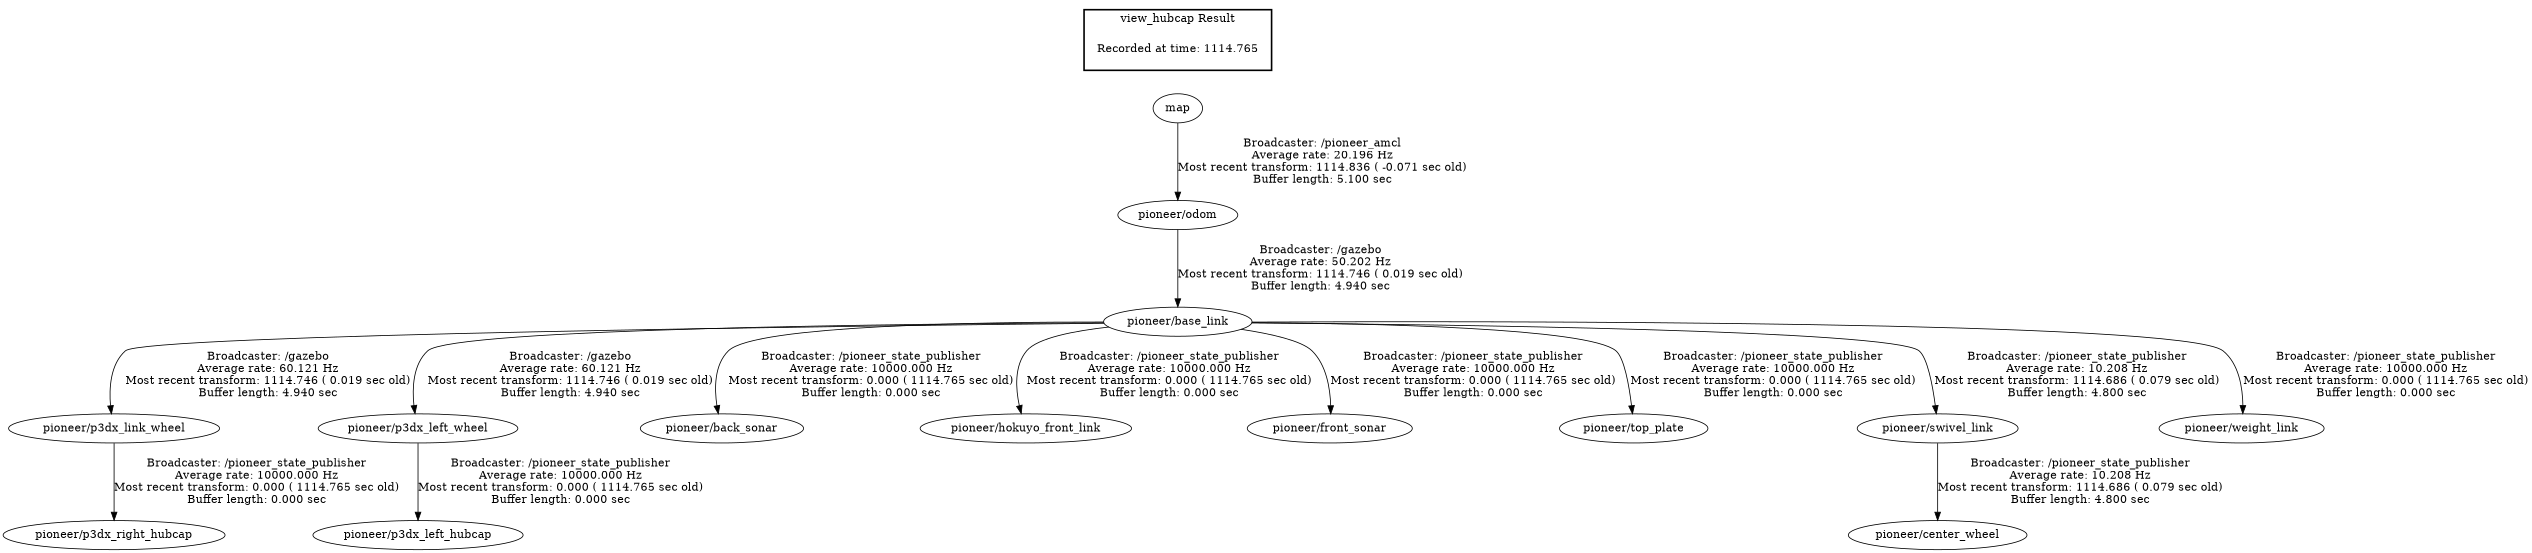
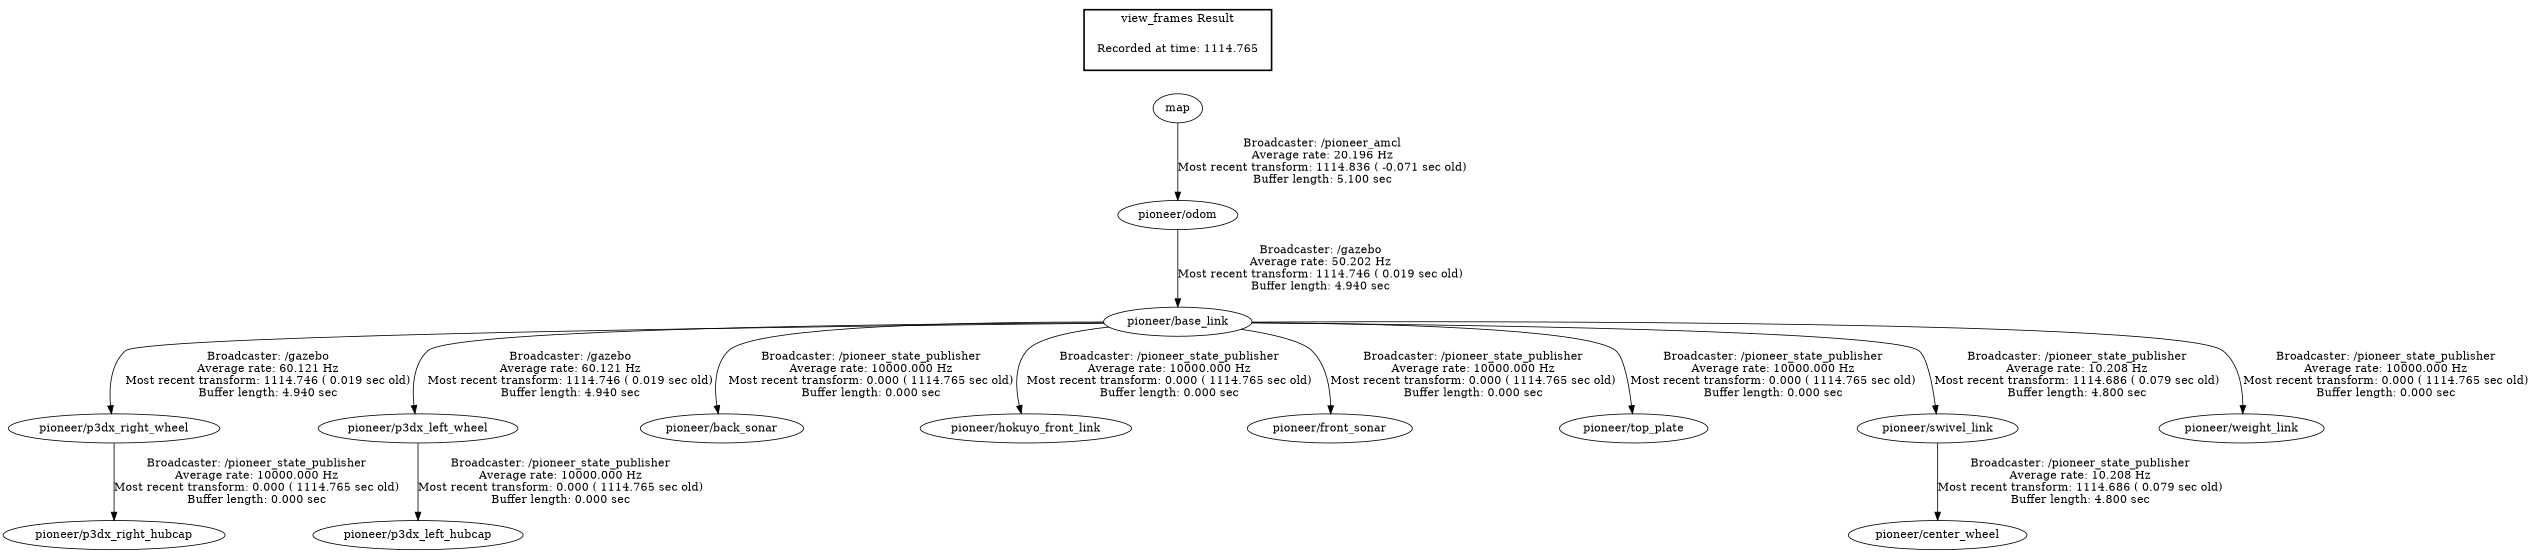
cluster "view_hubcap Result": label "view_hubcap Result" -> "view_frames Result"
node "pioneer/p3dx_link_wheel": label "pioneer/p3dx_link_wheel" -> "pioneer/p3dx_right_wheel"
